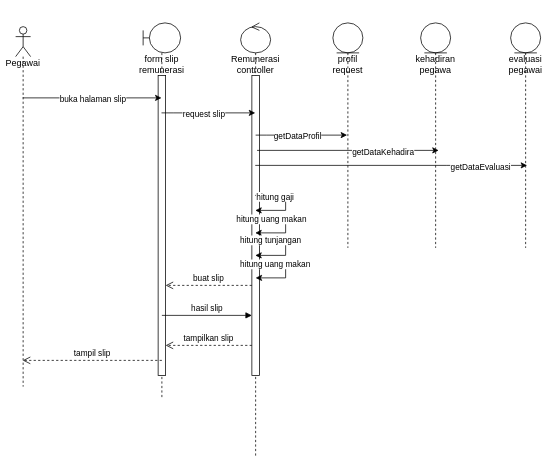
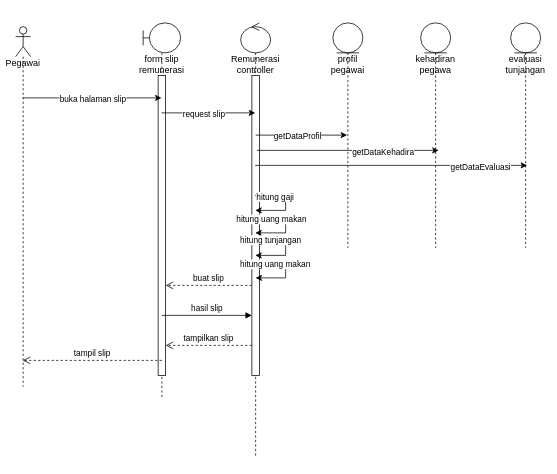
node "profil request": label "profil request" -> "profil pegawai"
node "evaluasi pegawai": label "evaluasi pegawai" -> "evaluasi tunjangan"
